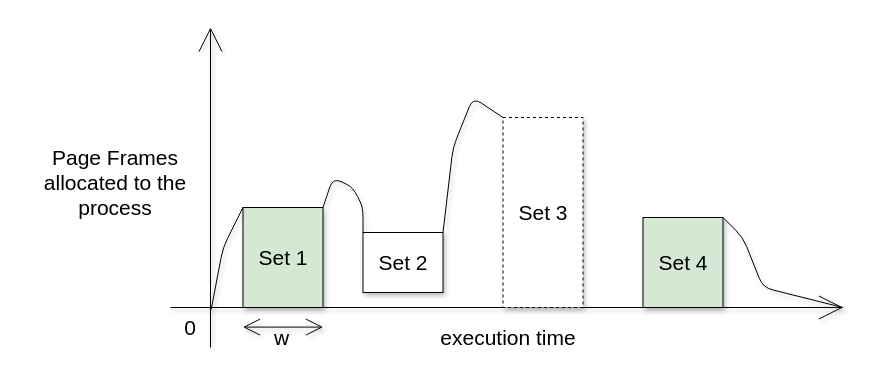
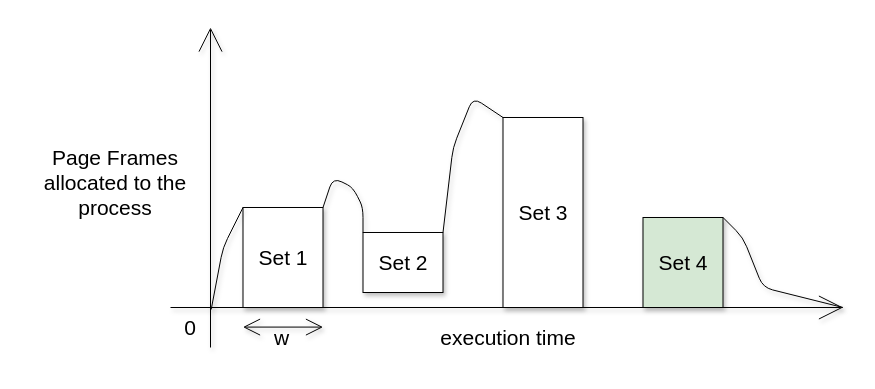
node "Set 3": style dashed -> solid
node "Set 1": fillcolor #d5e8d4 -> #ffffff
